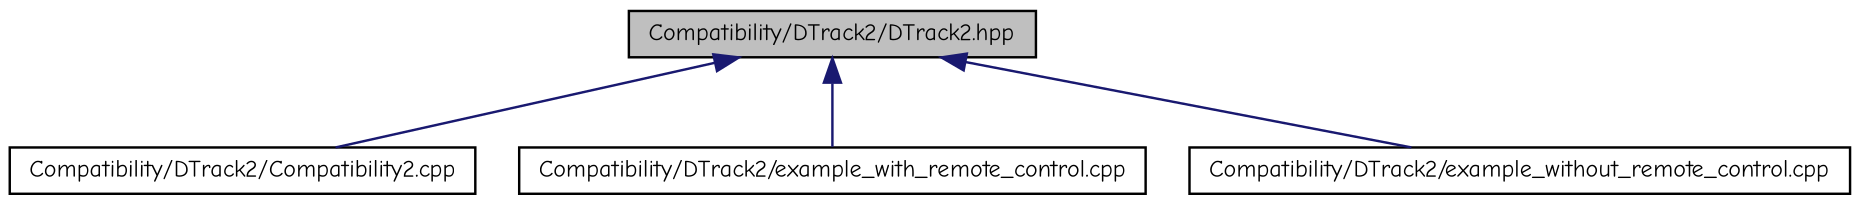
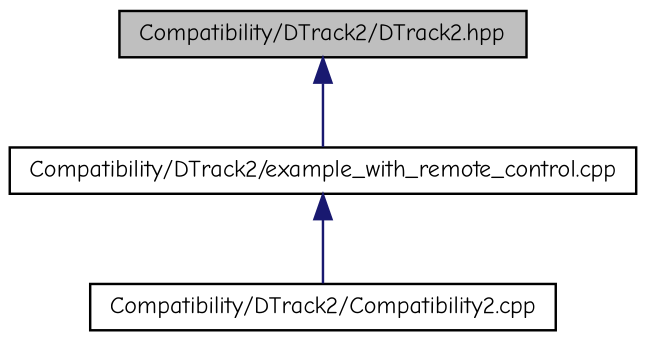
edge "Compatibility/DTrack2/Compatibility2.cpp" -> "Compatibility/DTrack2/DTrack2.hpp": now "Compatibility/DTrack2/Compatibility2.cpp" -> "Compatibility/DTrack2/example_with_remote_control.cpp"
node "Compatibility/DTrack2/example_without_remote_control.cpp": removed
